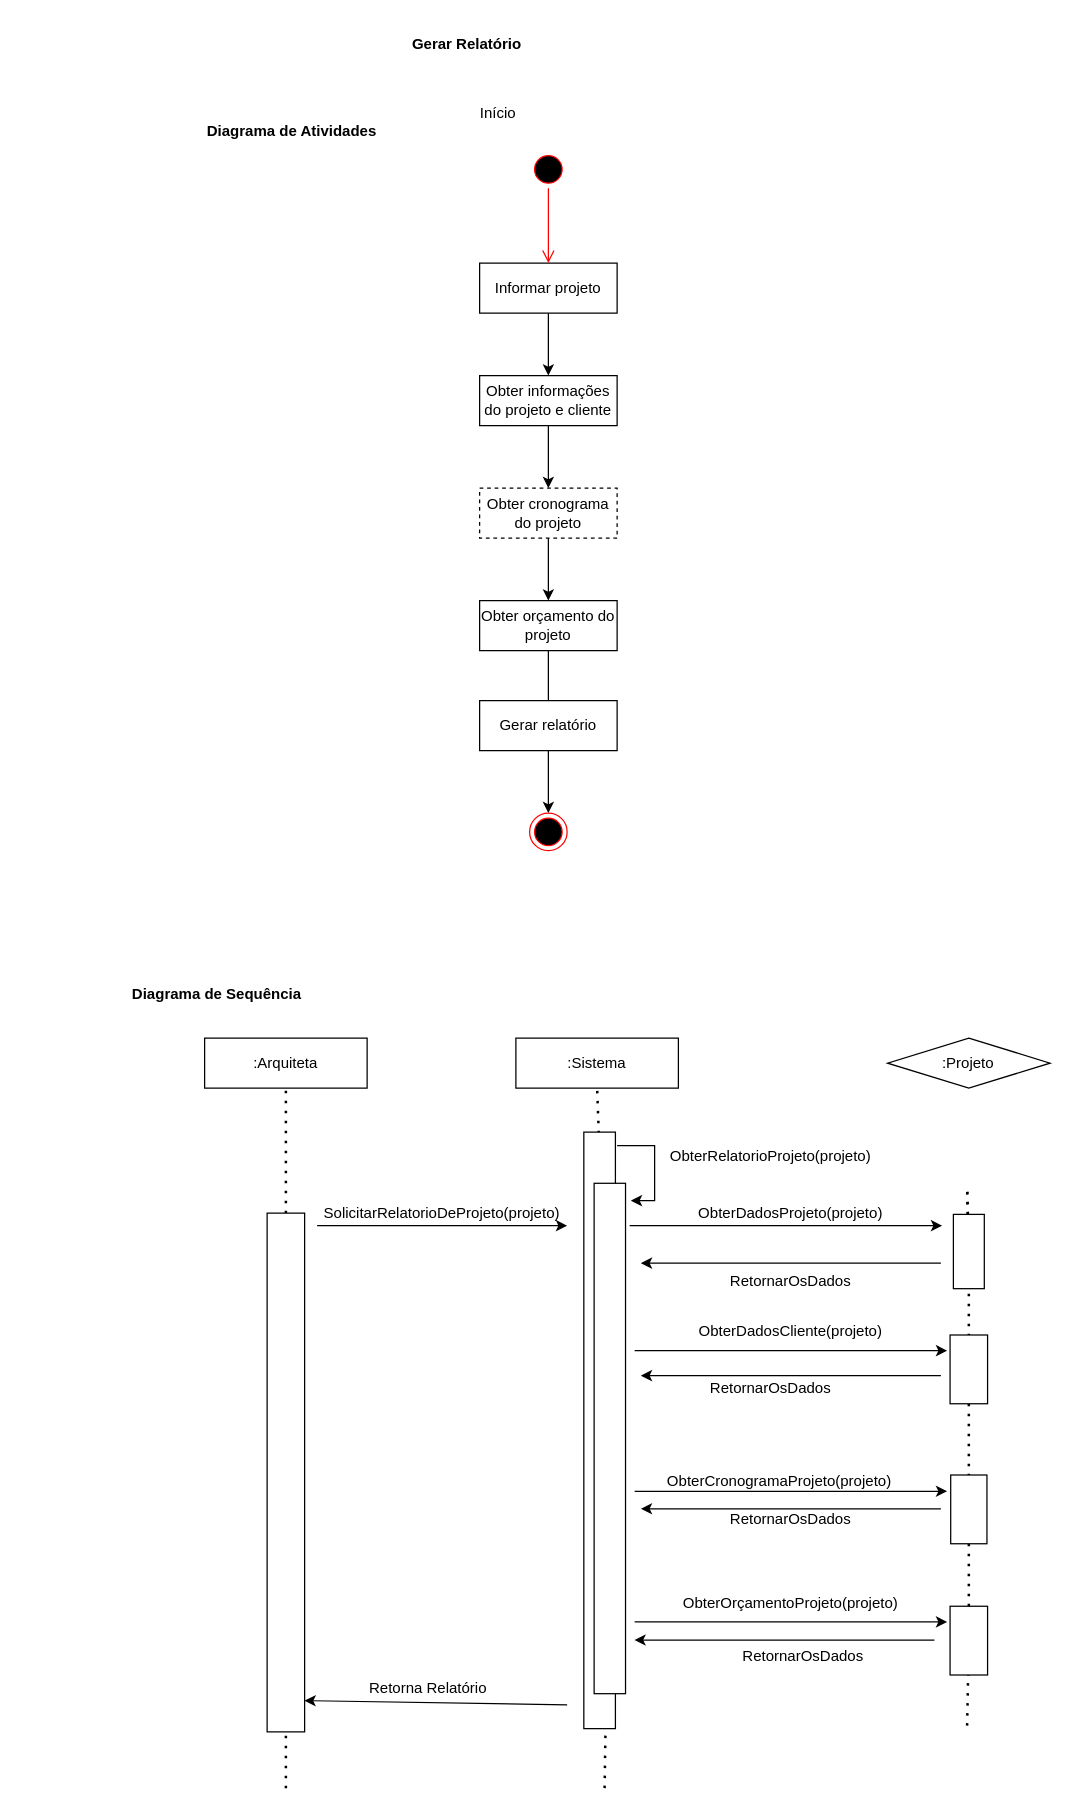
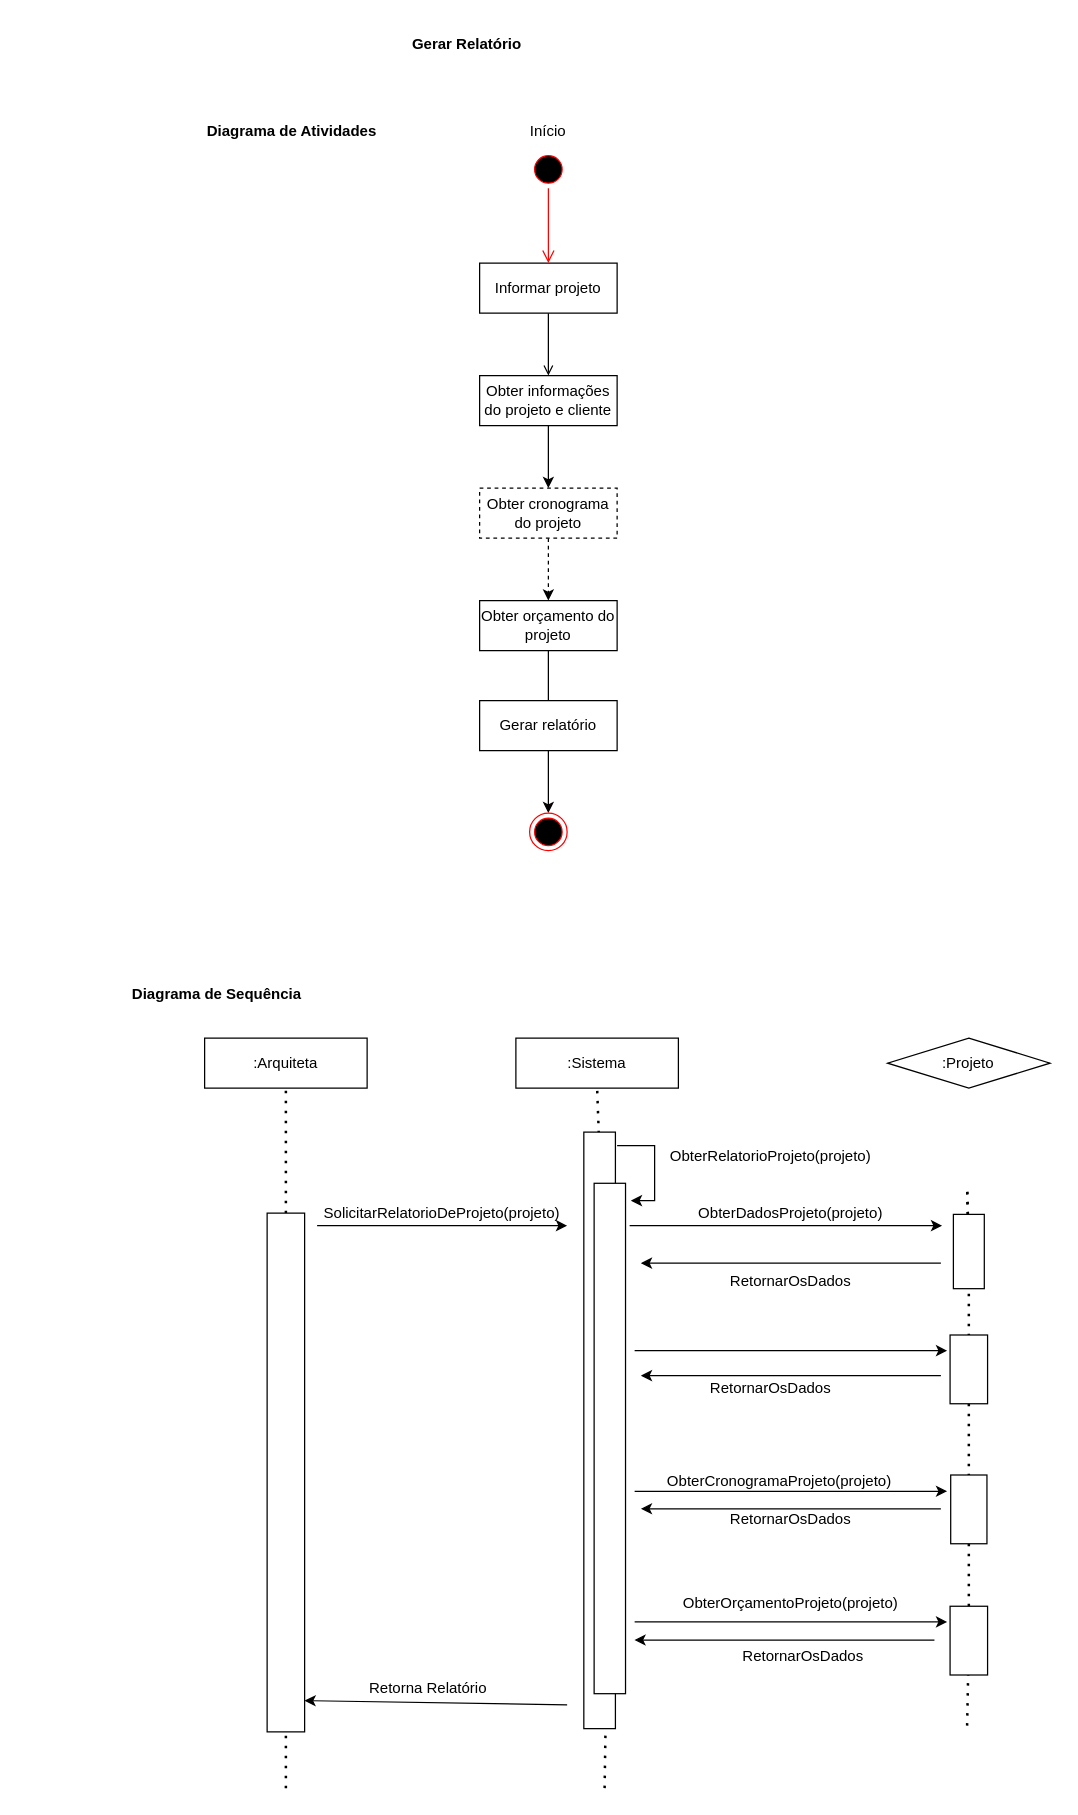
node "Início": moved (498, 113) -> (548, 132)
edge "Informar projeto" -> "Obter informações do projeto e cliente": arrowhead classic -> open
edge "Obter cronograma do projeto" -> "Obter orçamento do projeto": style solid -> dashed
node "ObterDadosCliente(projeto)": removed
